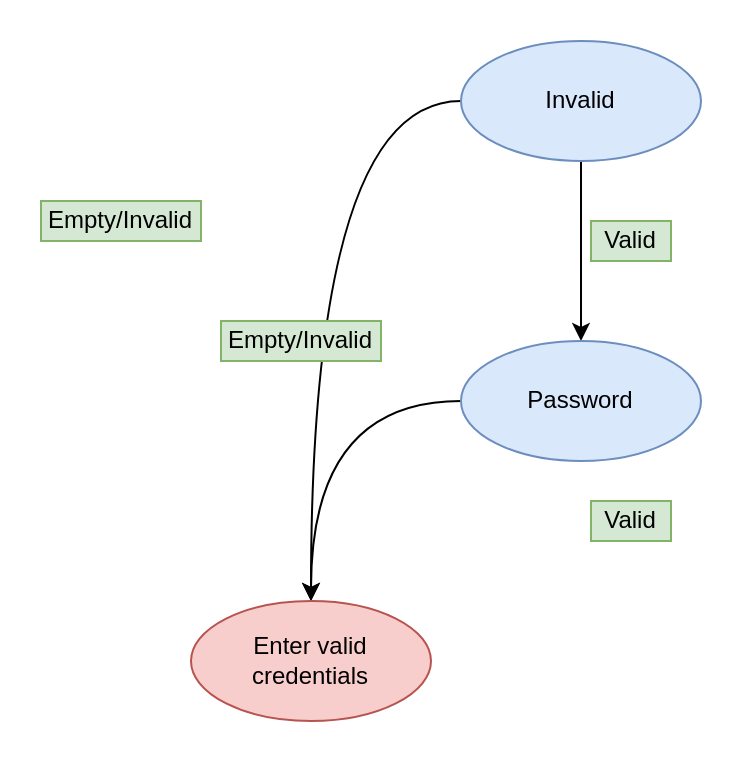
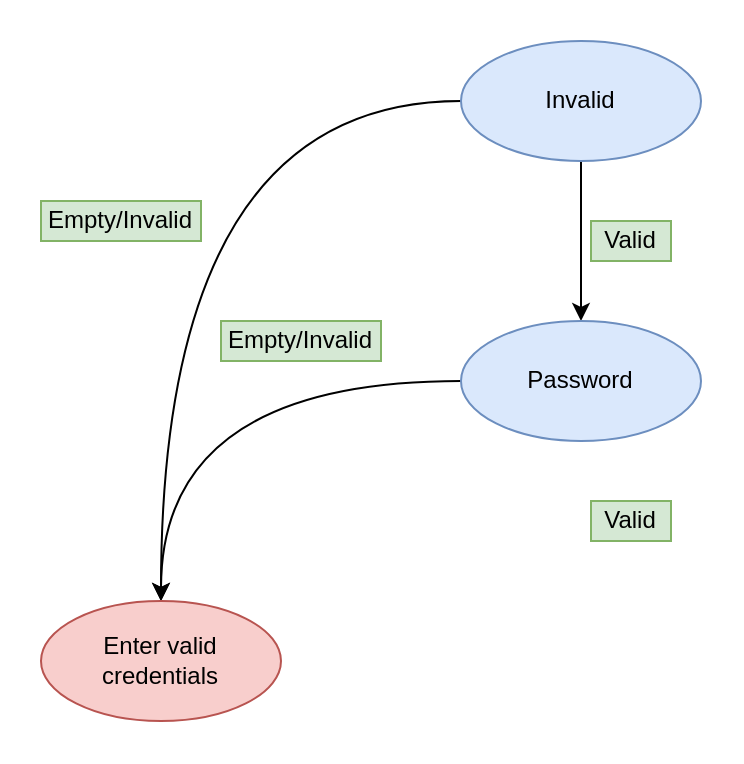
node "Password": moved (581, 401) -> (581, 381)
node "Enter valid credentials": moved (311, 661) -> (161, 661)
